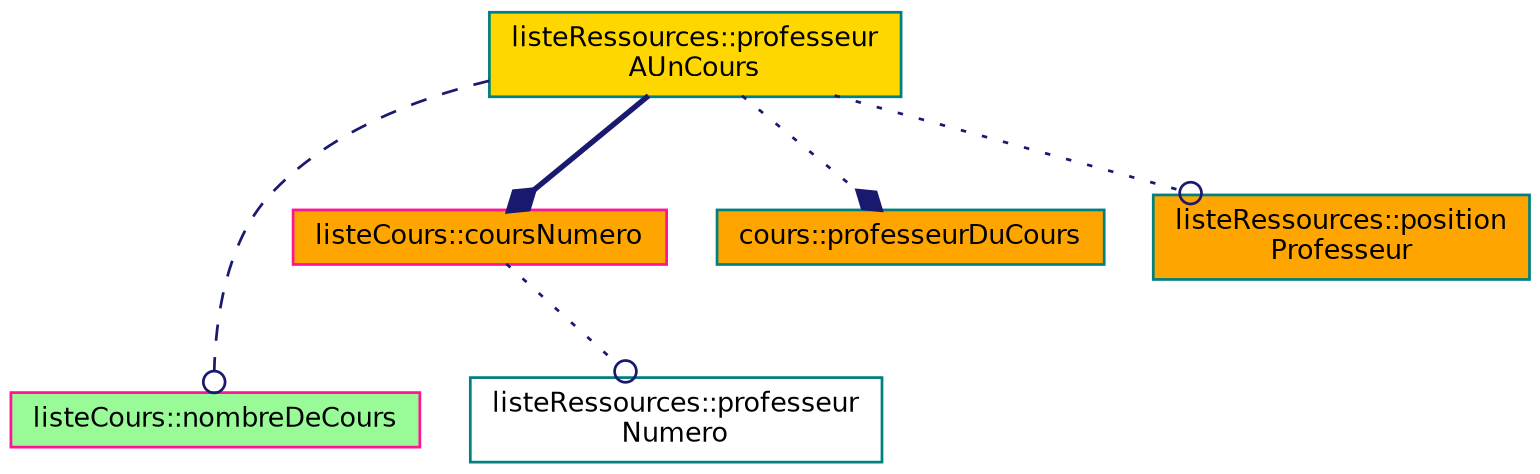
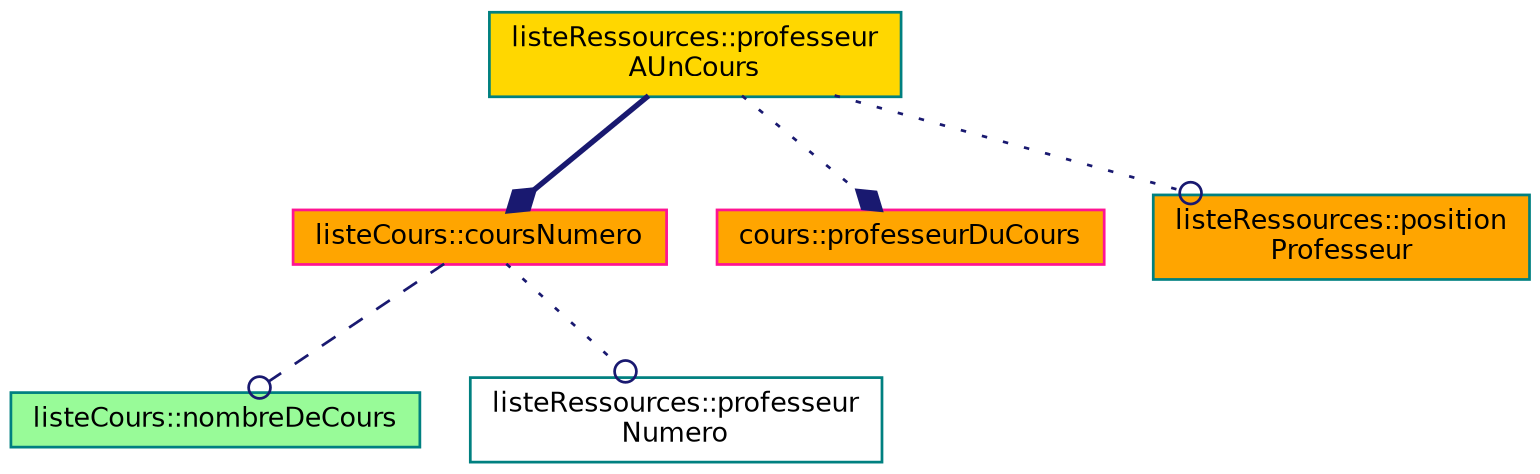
edge "listeRessources::professeur AUnCours" -> "listeCours::nombreDeCours": now "listeCours::coursNumero" -> "listeCours::nombreDeCours"
node "cours::professeurDuCours": color teal -> deeppink
node "listeCours::nombreDeCours": color deeppink -> teal
